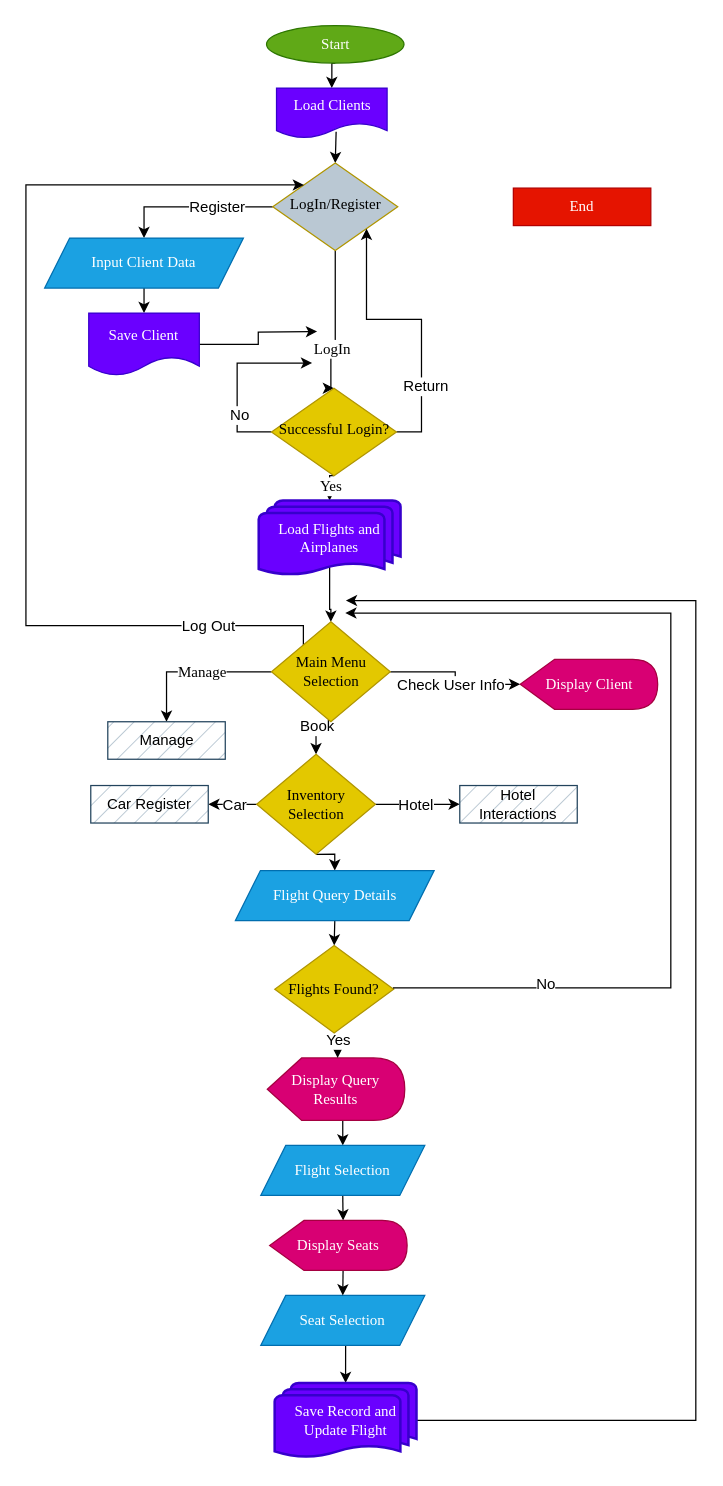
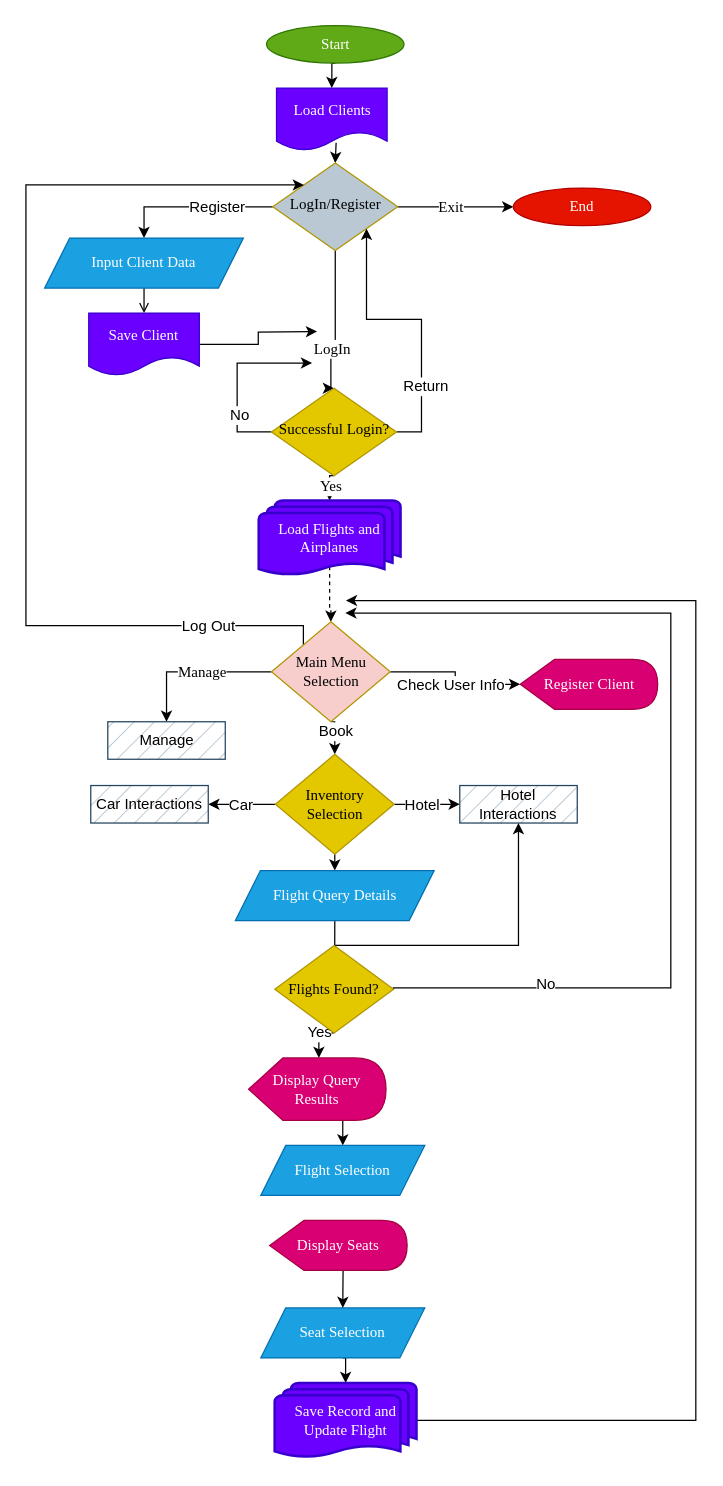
node "Load Clients": size 111x50 -> 111x63
edge "LogIn/Register" -> "End": added, label "Exit"
node "End": shape rectangle -> ellipse
edge "Input Client Data" -> "Save Client": arrowhead classic -> open
edge "Load Flights and Airplanes" -> "Main Menu Selection": style solid -> dashed
node "Main Menu Selection": fillcolor #e3c800 -> #f8cecc
node "Display Client": label "Display Client" -> "Register Client"
node "Car Register": label "Car Register" -> "Car Interactions"
node "Inventory Selection": moved (316, 804) -> (335, 804)
edge "Flight Query Details" -> "Flights Found?": now "Flight Query Details" -> "Hotel Interactions"
node "Display Query Results": moved (336, 1089) -> (317, 1089)
edge "Flight Selection" -> "Display Seats": removed
node "Seat Selection": moved (343, 1321) -> (343, 1333)
